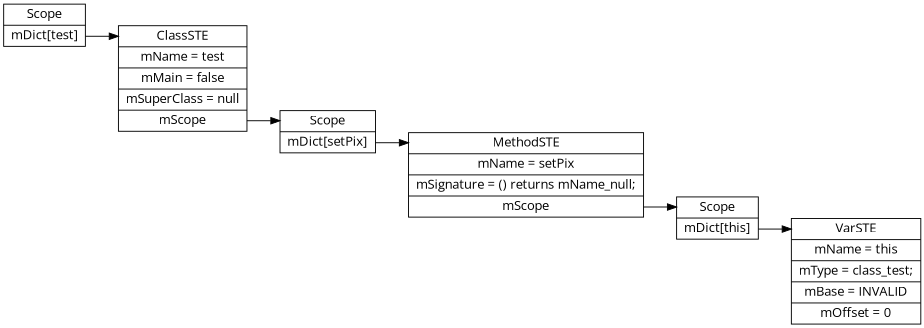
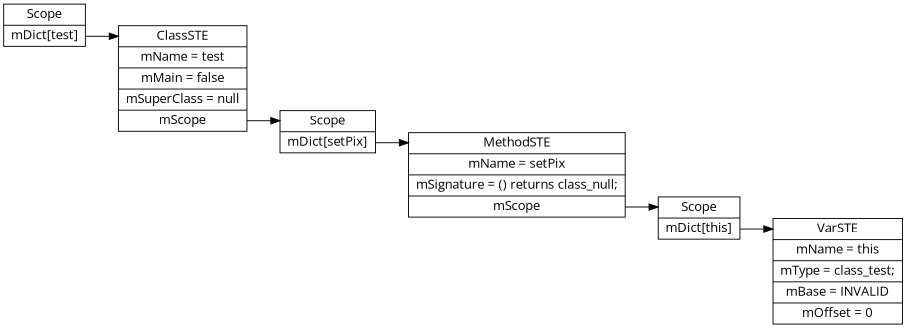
node "MethodSTE": text "mSignature = () returns mName_null;" -> "mSignature = () returns class_null;"
